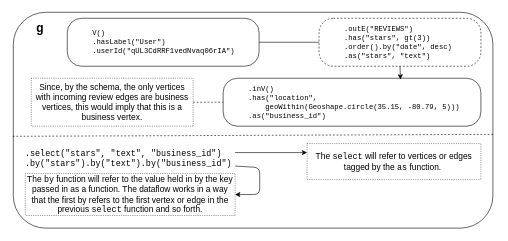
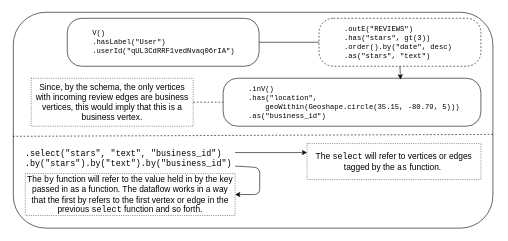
node "g": removed
